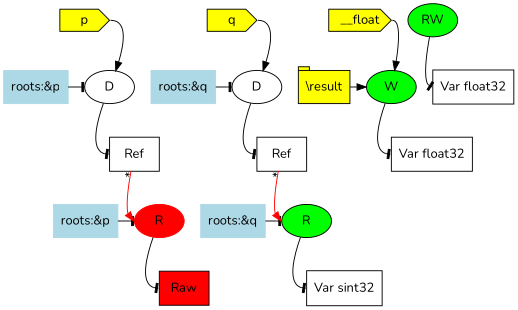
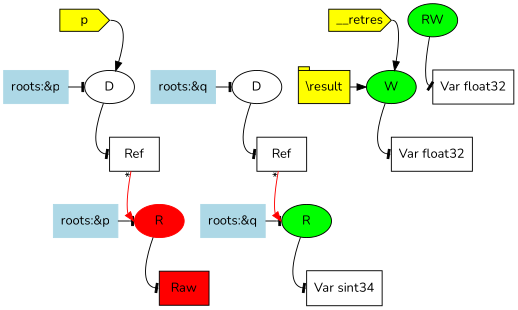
node "q": removed
node "__float": label "__float" -> "__retres"
node "Var sint32": label "Var sint32" -> "Var sint34"
